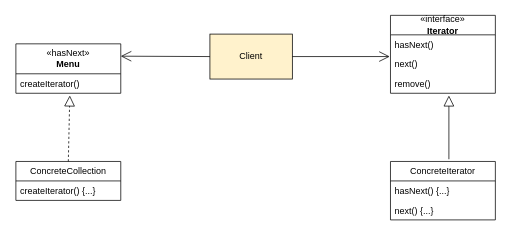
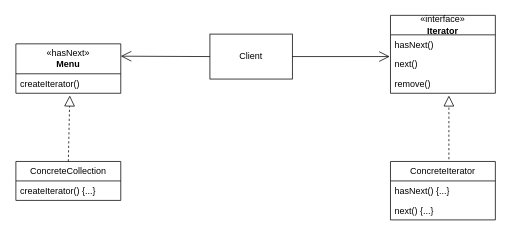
node "Client": fillcolor #fff2cc -> #ffffff
edge "ConcreteIterator" -> "remove()": style solid -> dashed
